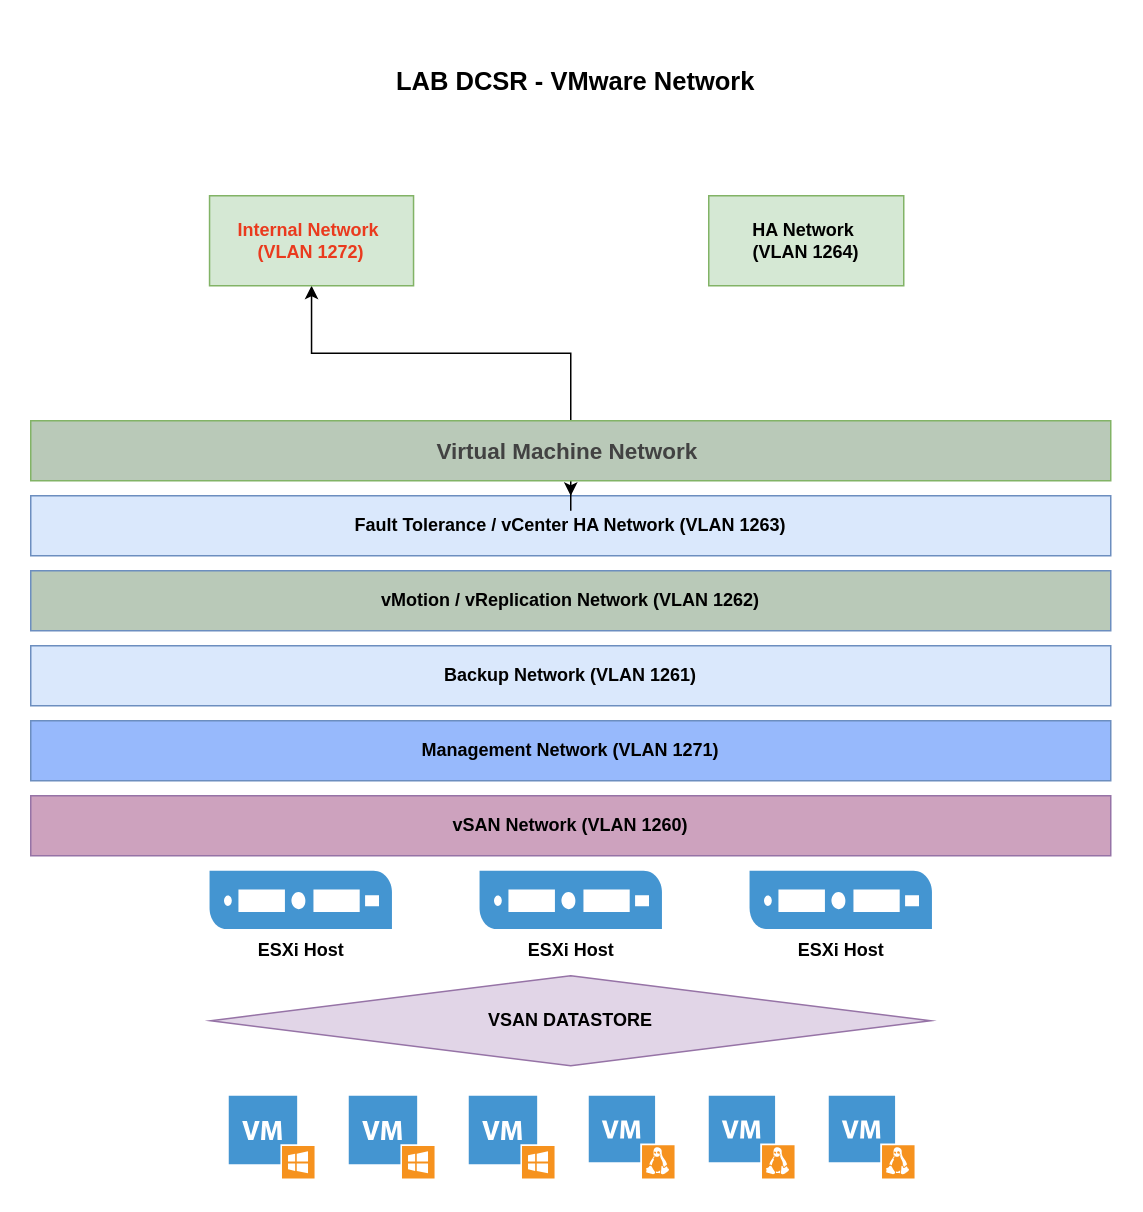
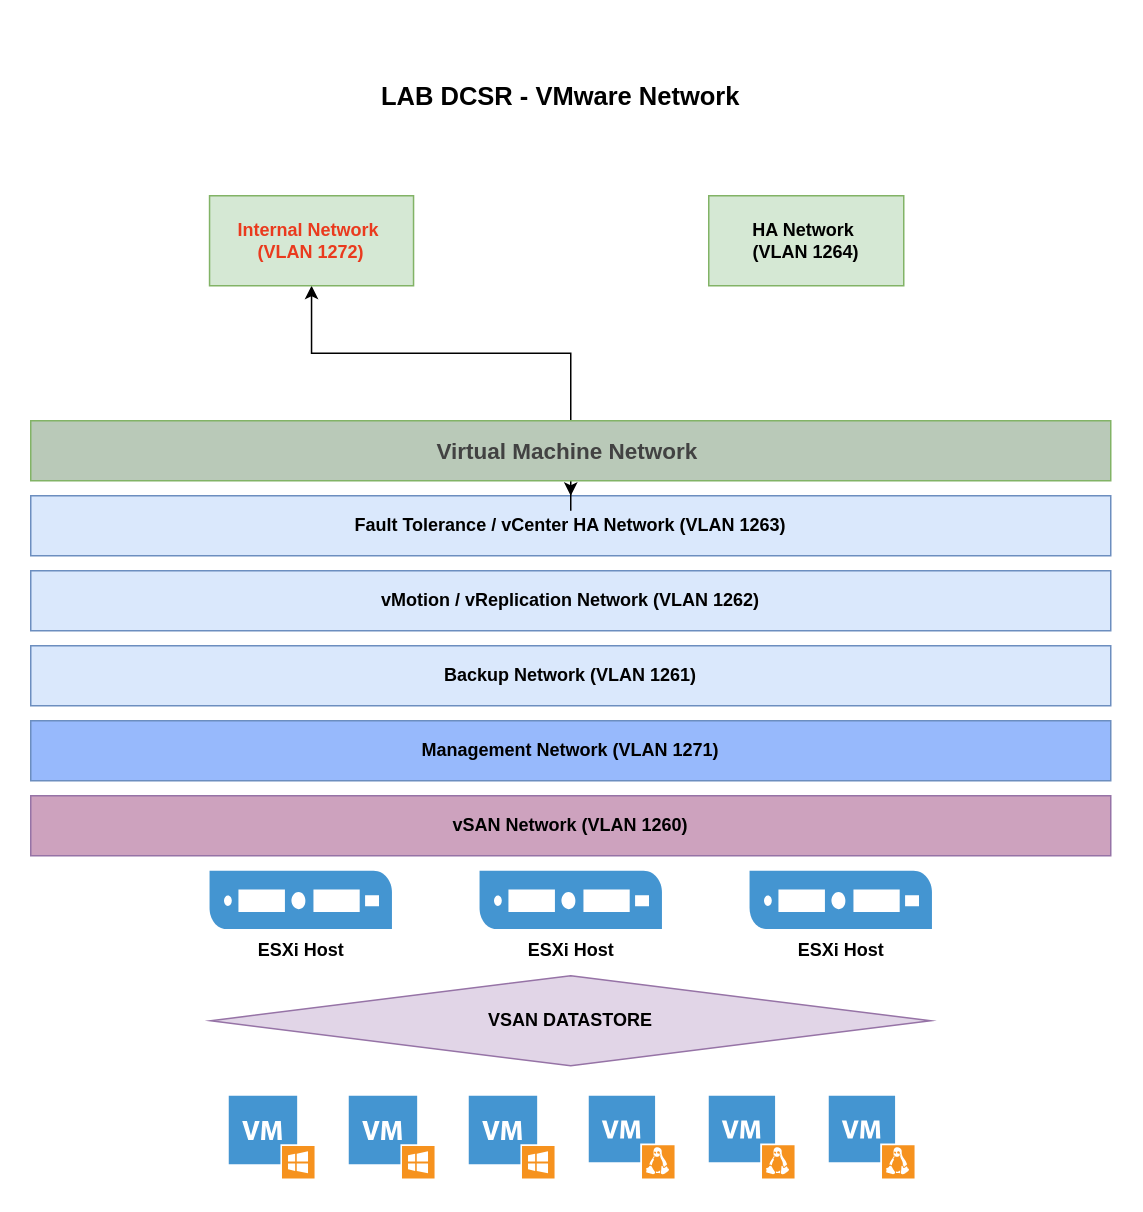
node "LAB DCSR - VMware Network": moved (576, 83) -> (561, 98)
node "vMotion / vReplication Network (VLAN 1262)": fillcolor #b9c9b8 -> #dae8fc
